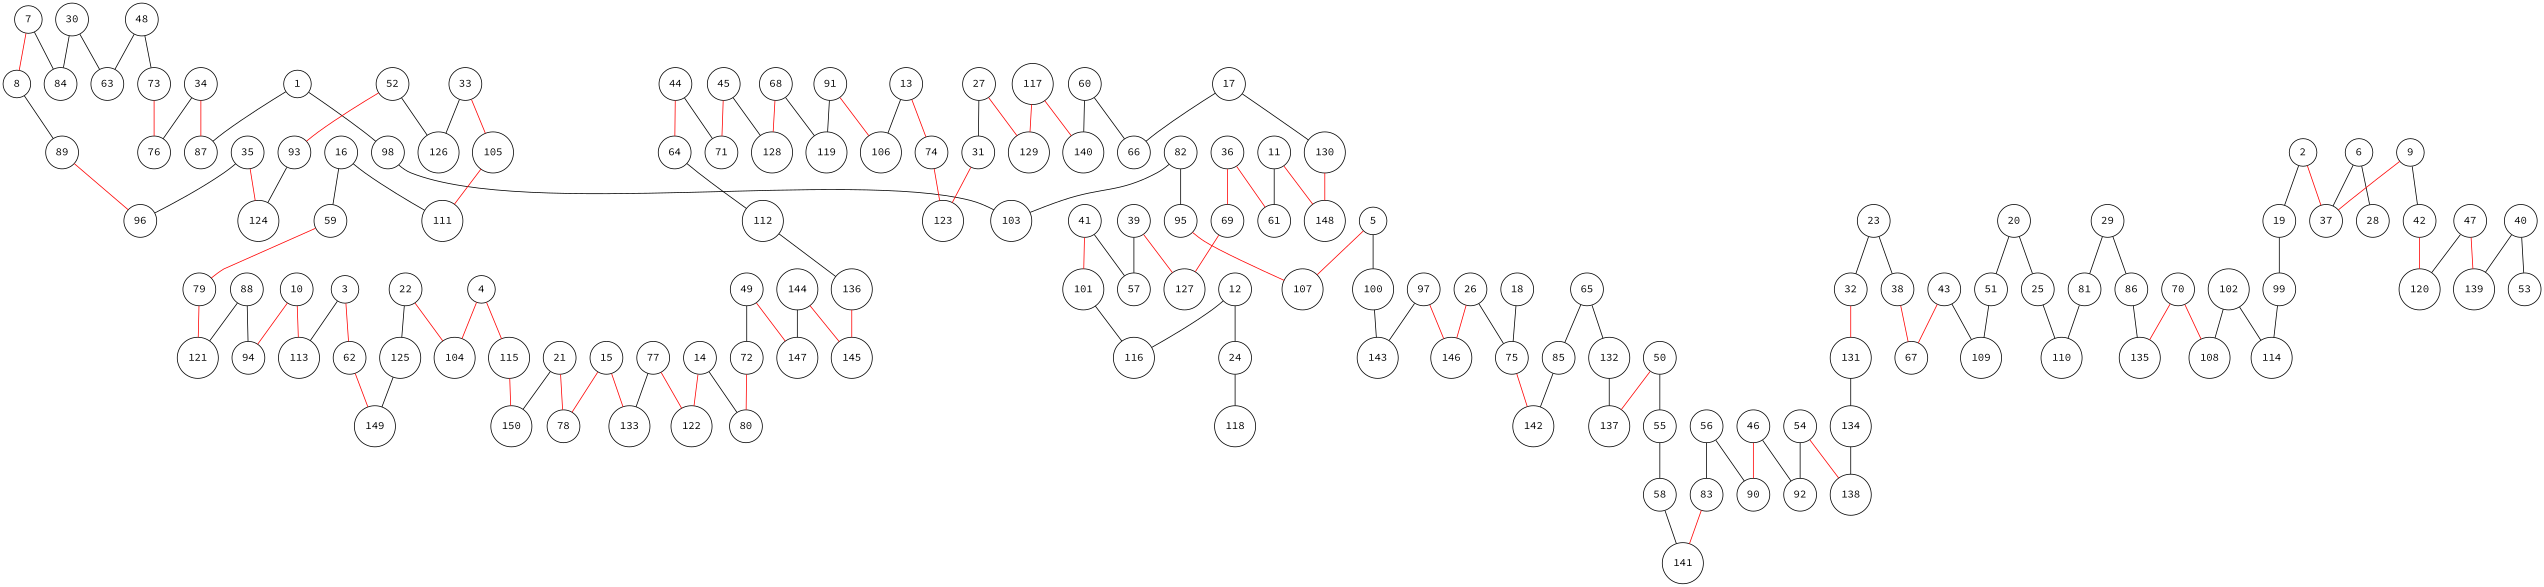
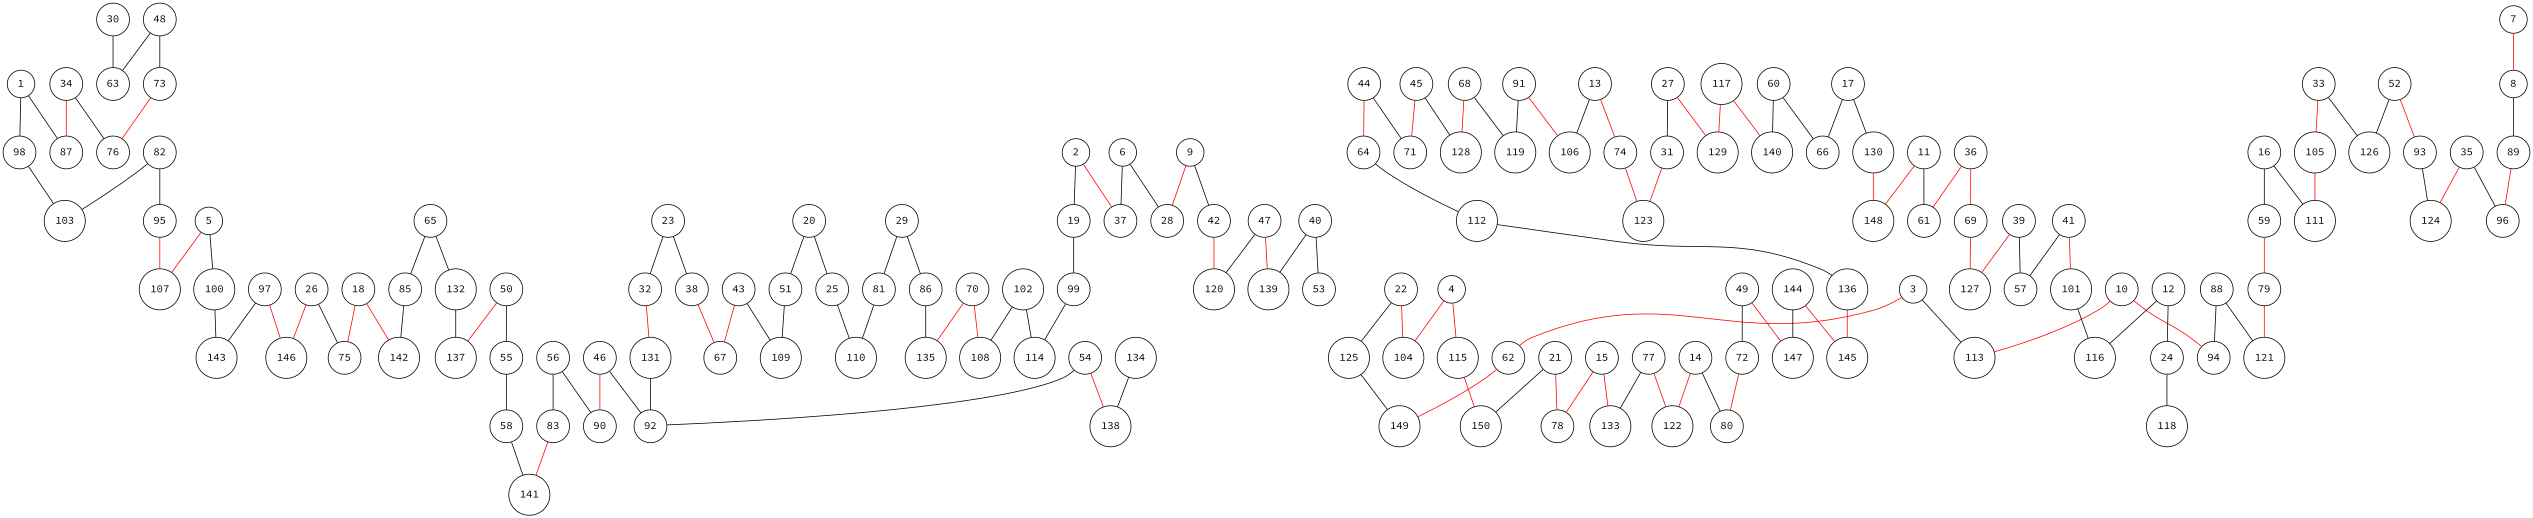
node "84": removed
edge "9" -- "37": now "9" -- "28"
edge "18" -- "75": color black -> red
edge "75" -- "142": now "18" -- "142"
edge "131" -- "134": now "131" -- "92"
